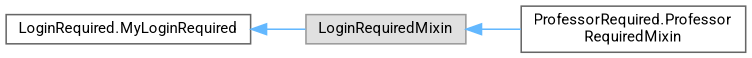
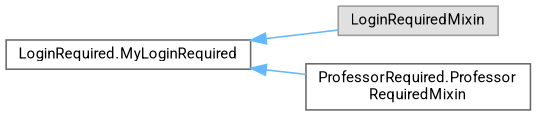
edge "ProfessorRequired.Professor RequiredMixin" -> "LoginRequiredMixin": now "ProfessorRequired.Professor RequiredMixin" -> "LoginRequired.MyLoginRequired"
